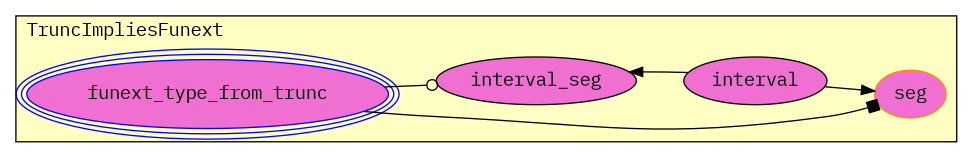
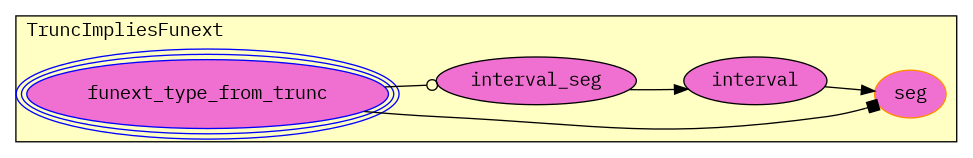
edge "interval" -> "interval_seg": reversed
